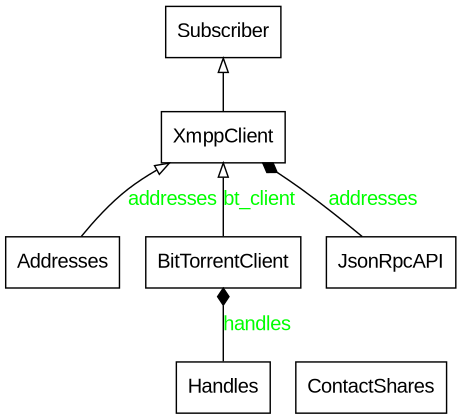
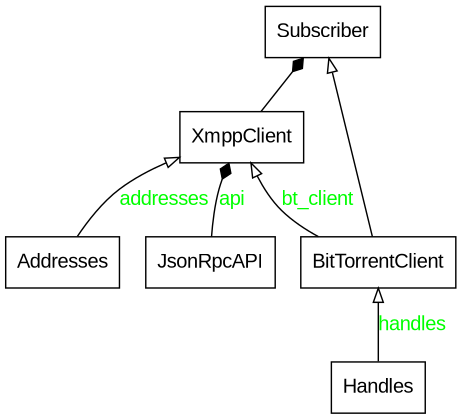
edge "XmppClient" -> "Subscriber": arrowhead empty -> diamond
edge "BitTorrentClient" -> "Subscriber": added
edge "JsonRpcAPI" -> "XmppClient": label "addresses" -> "api"
edge "Handles" -> "BitTorrentClient": arrowhead diamond -> empty
node "ContactShares": removed
